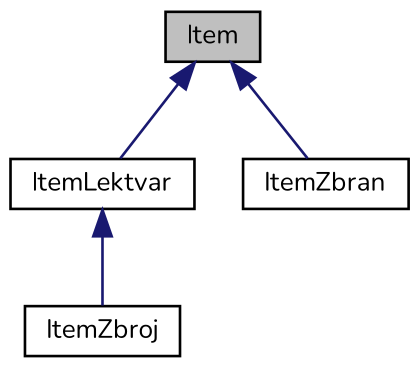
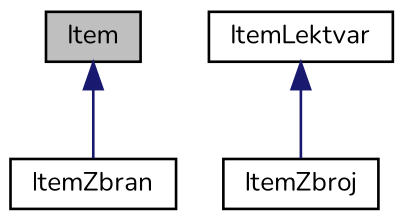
edge "ItemLektvar" -> "Item": removed
